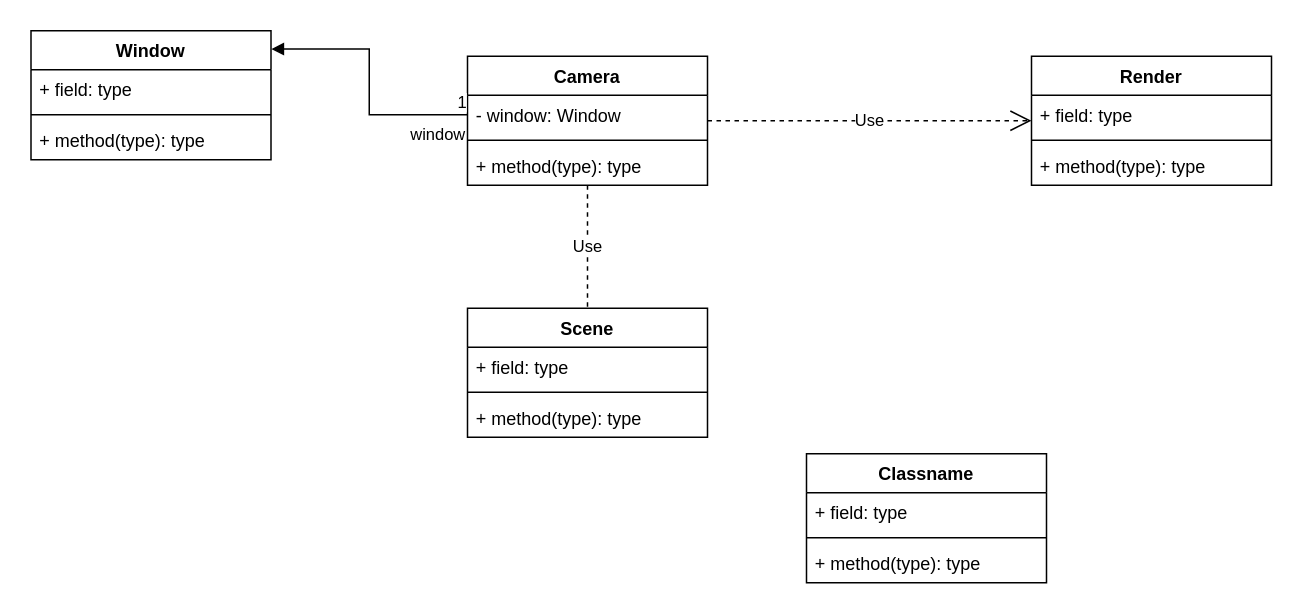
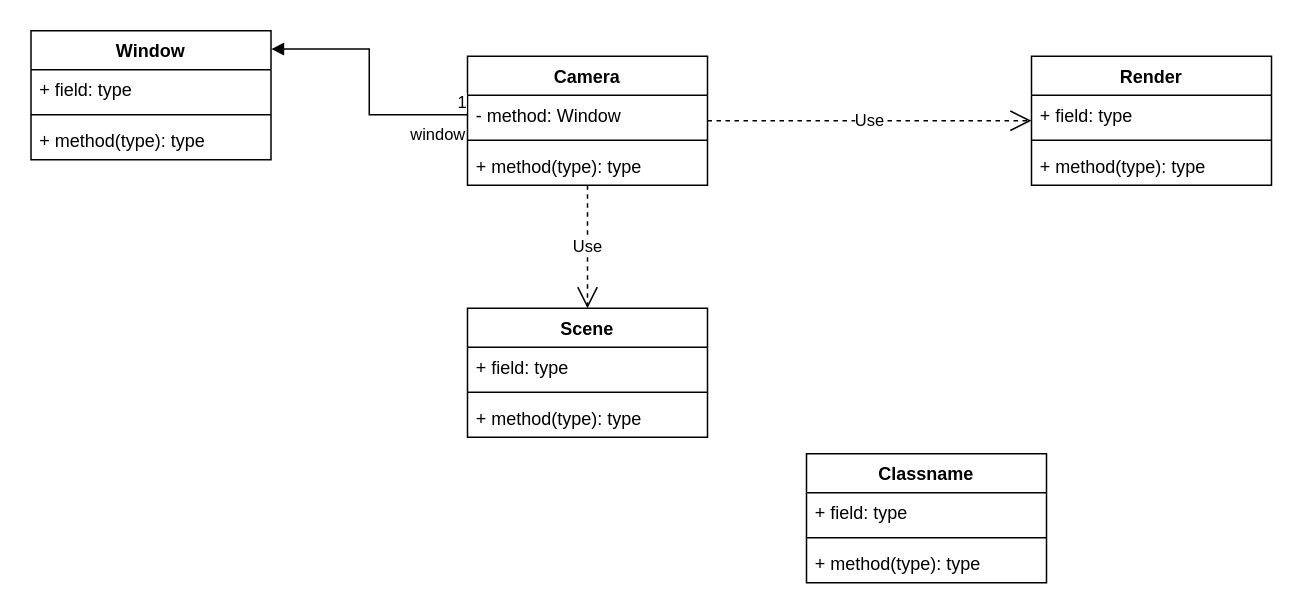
node "- window: Window": label "- window: Window" -> "- method: Window"
edge "Camera" -- "Scene": arrowhead none -> open
